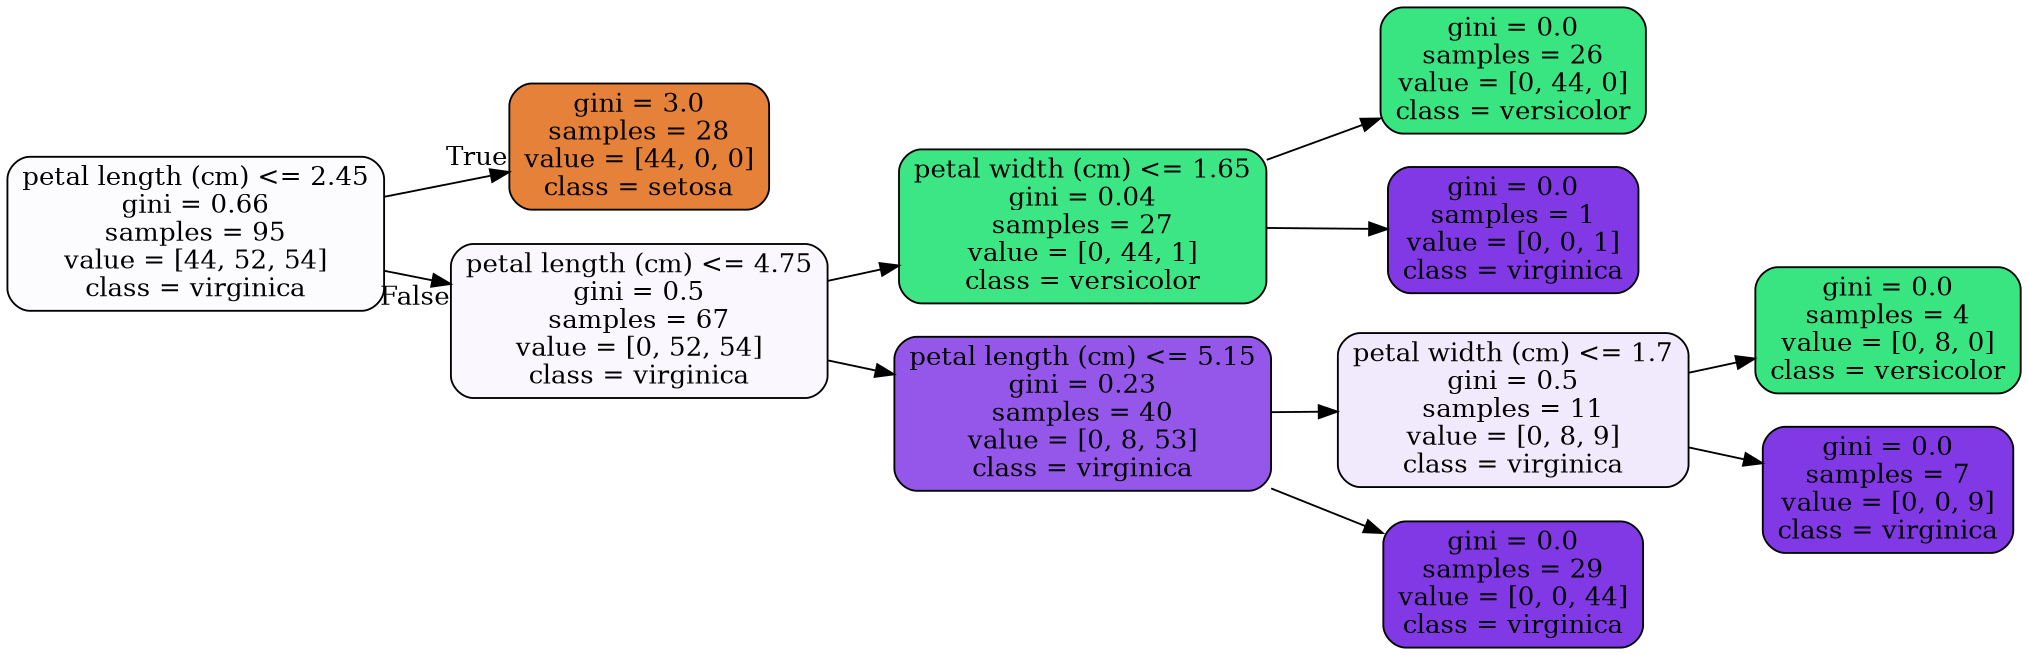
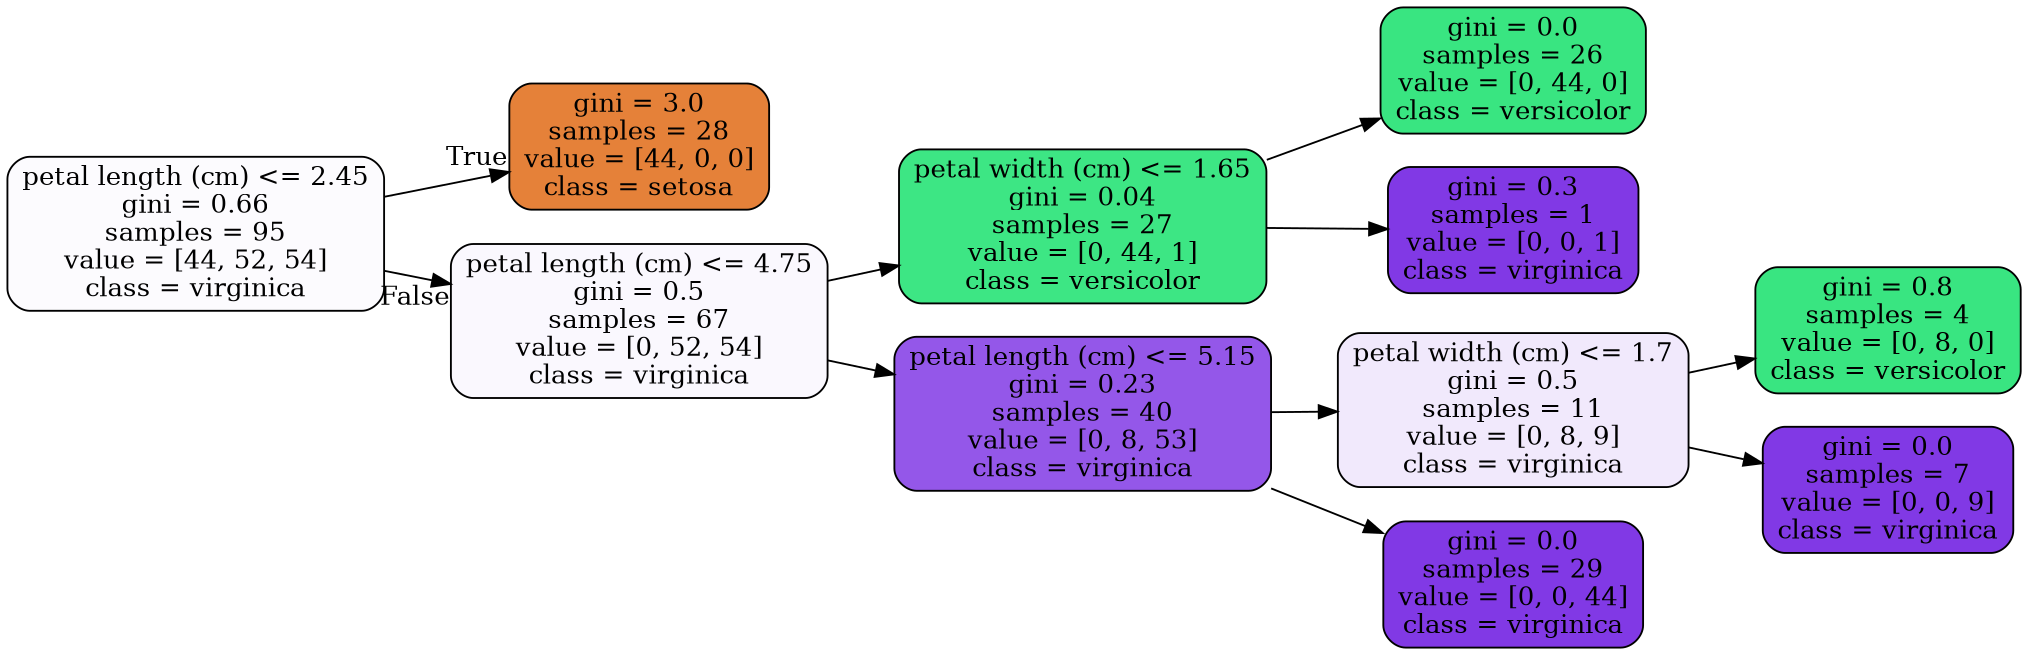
node "gini = 0.0 samples = 1 value = [0, 0, 1] class = virginica": label "gini = 0.0 samples = 1 value = [0, 0, 1] class = virginica" -> "gini = 0.3 samples = 1 value = [0, 0, 1] class = virginica"
node "gini = 0.0 samples = 4 value = [0, 8, 0] class = versicolor": label "gini = 0.0 samples = 4 value = [0, 8, 0] class = versicolor" -> "gini = 0.8 samples = 4 value = [0, 8, 0] class = versicolor"
